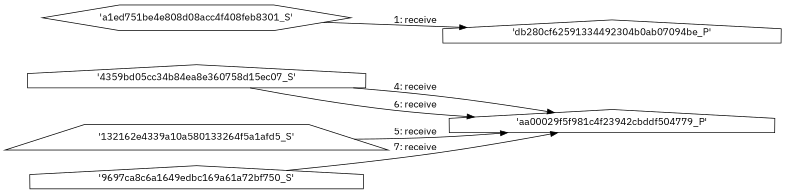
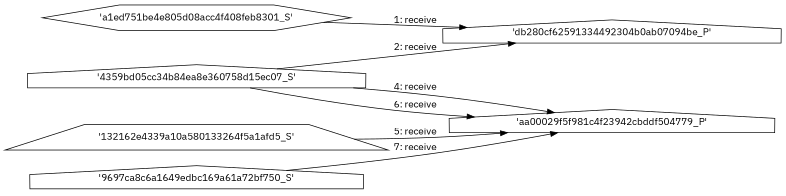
node "'a1ed751be4e808d08acc4f408feb8301_S'": label "'a1ed751be4e808d08acc4f408feb8301_S'" -> "'a1ed751be4e805d08acc4f408feb8301_S'"
edge "'4359bd05cc34b84ea8e360758d15ec07_S'" -> "'db280cf62591334492304b0ab07094be_P'": added, label "2: receive"
